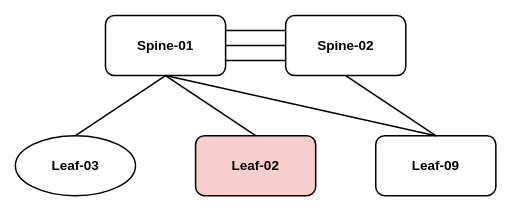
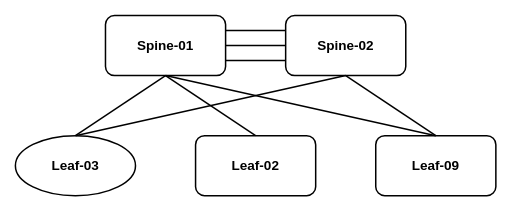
edge "Spine-02" -- "Leaf-03": added
node "Leaf-02": fillcolor #f8cecc -> #ffffff
